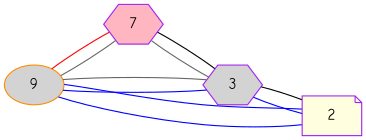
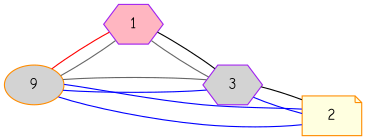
node "7": label "7" -> "1"
node "2": color purple -> darkorange
